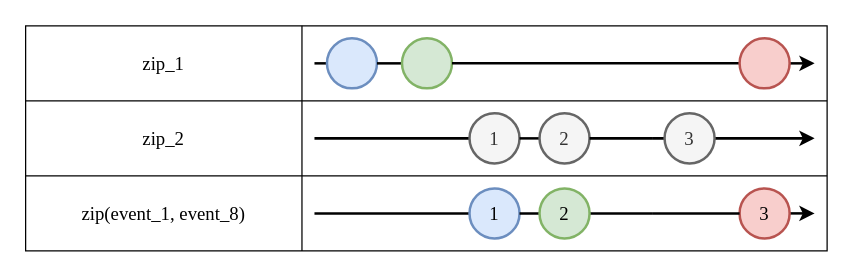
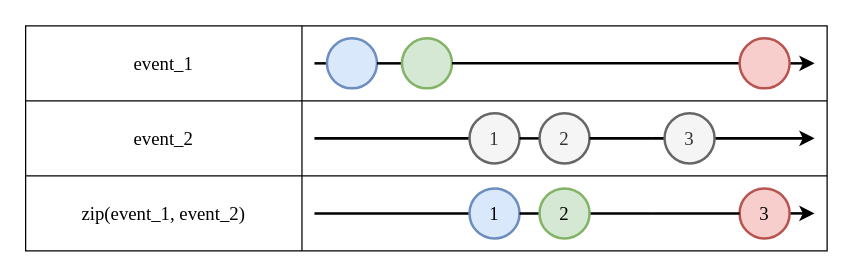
node "zip_1": label "zip_1" -> "event_1"
node "zip_2": label "zip_2" -> "event_2"
node "zip(event_1, event_8)": label "zip(event_1, event_8)" -> "zip(event_1, event_2)"
